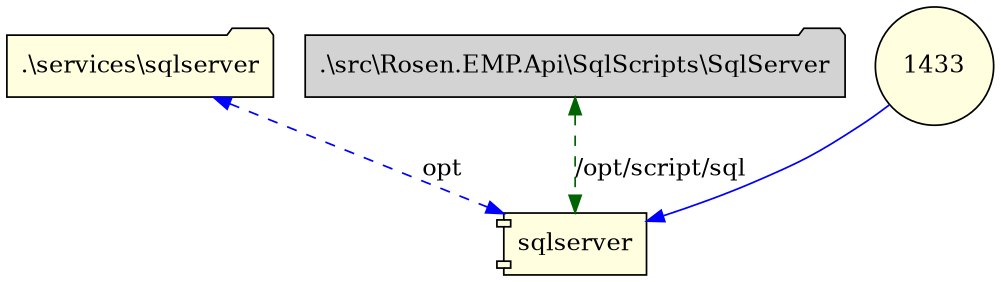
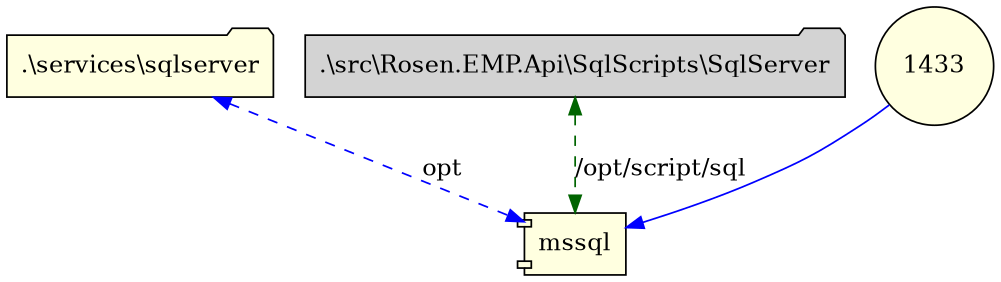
node "sqlserver": label "sqlserver" -> "mssql"
